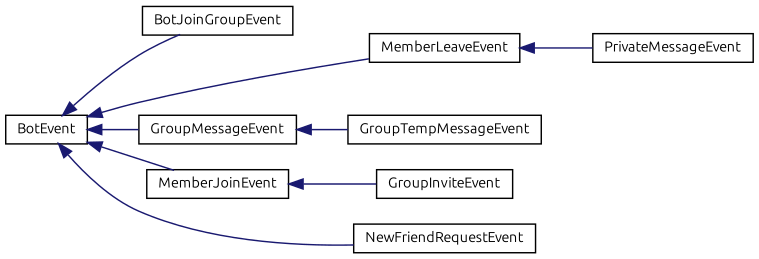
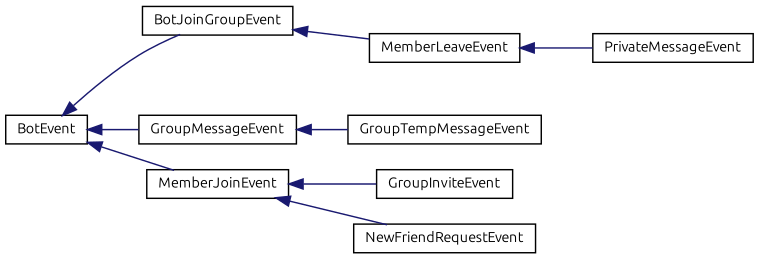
edge "MemberLeaveEvent" -> "BotEvent": now "MemberLeaveEvent" -> "BotJoinGroupEvent"
edge "NewFriendRequestEvent" -> "BotEvent": now "NewFriendRequestEvent" -> "MemberJoinEvent"
